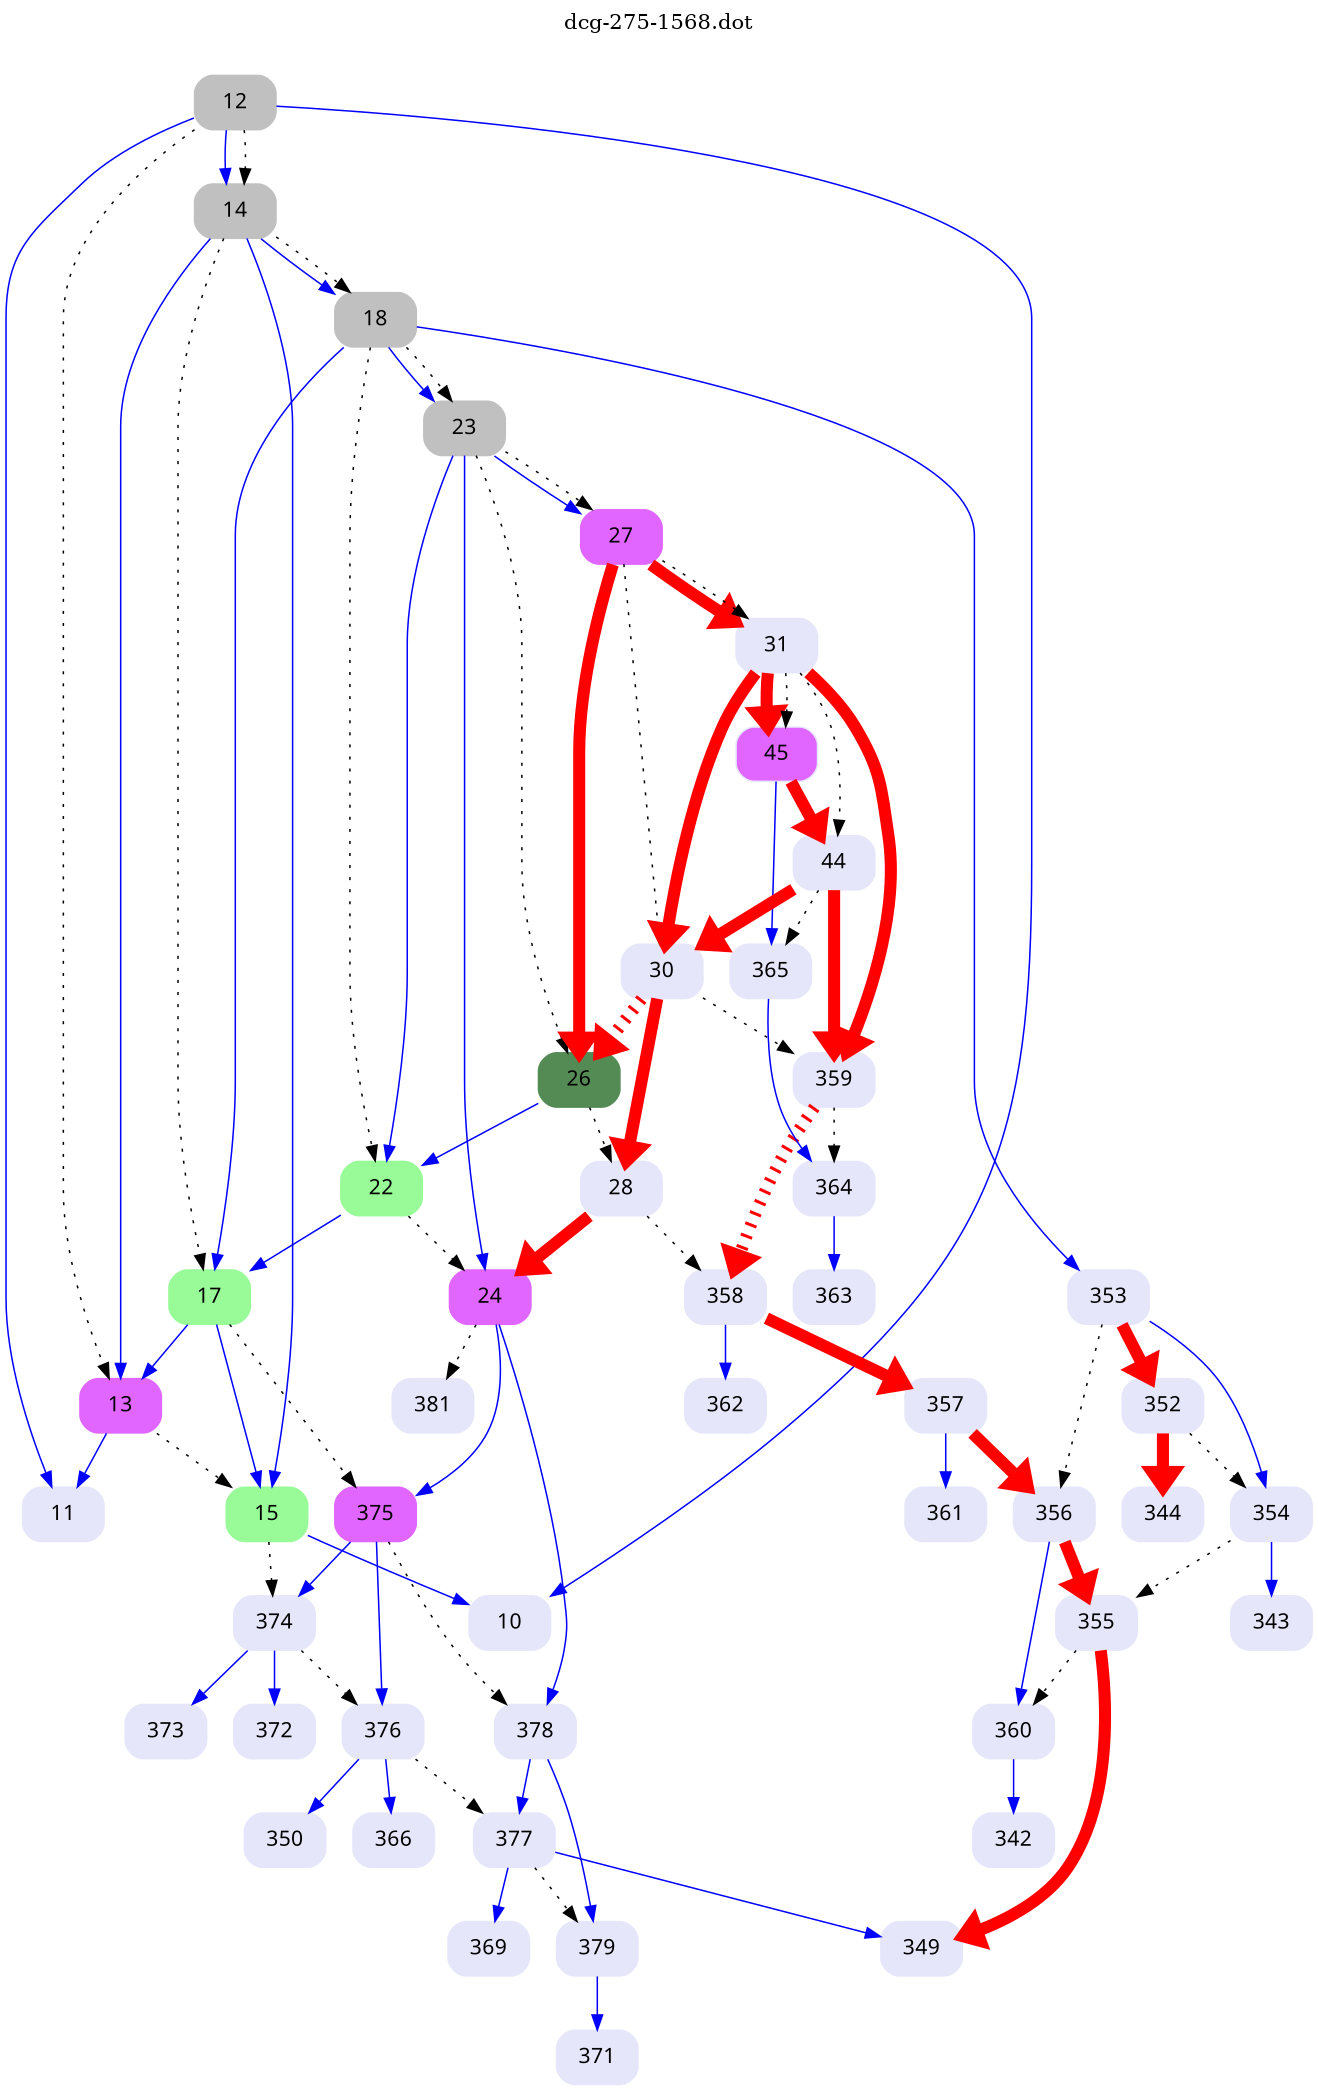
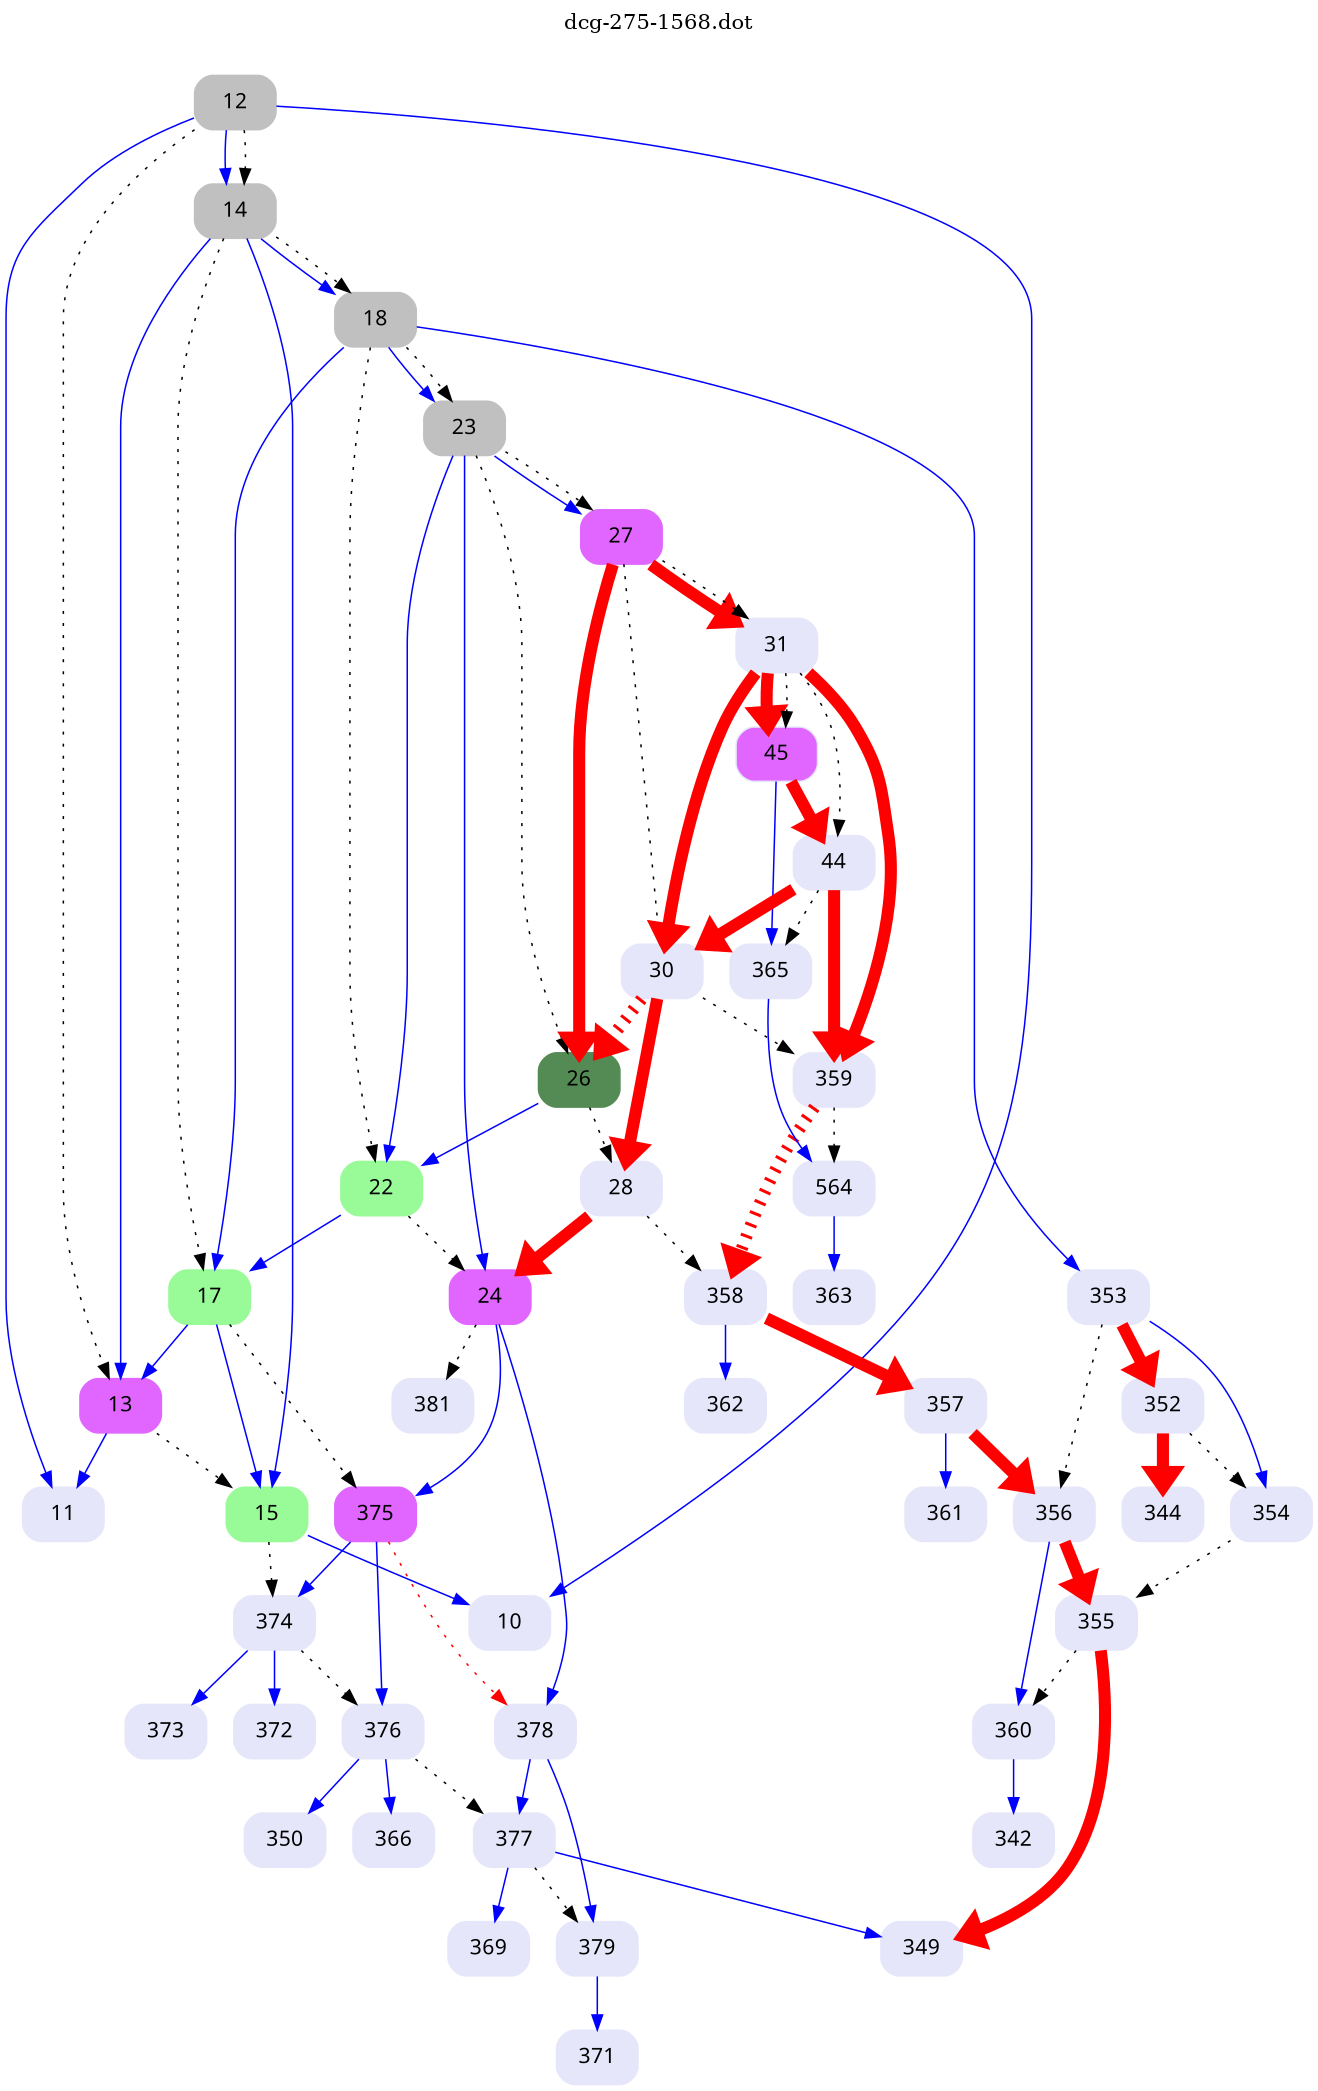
node "364": label "364" -> "564"
edge "375" -> "378": color black -> red
node "343": removed
